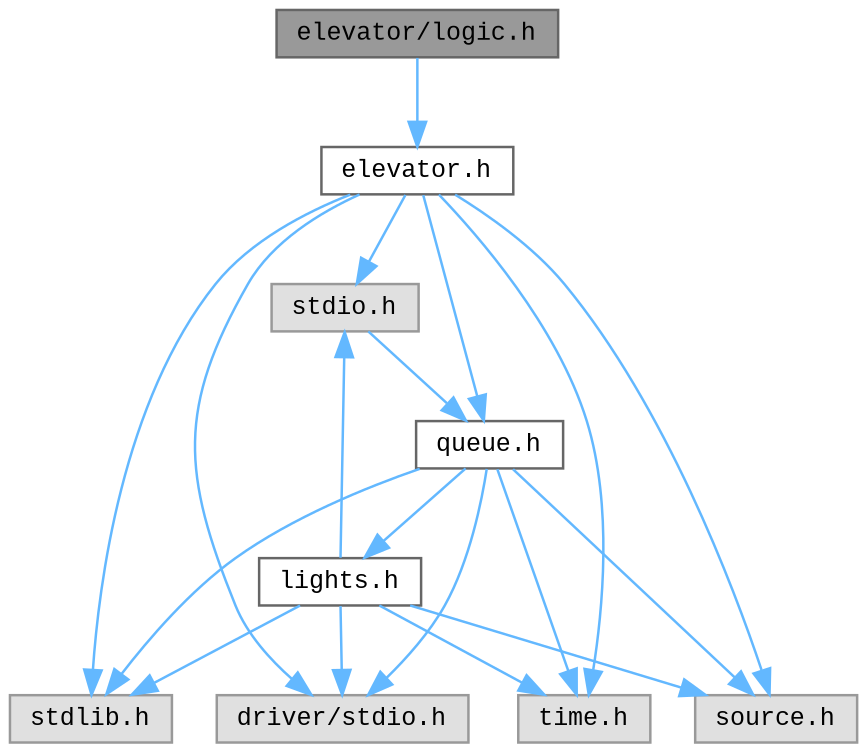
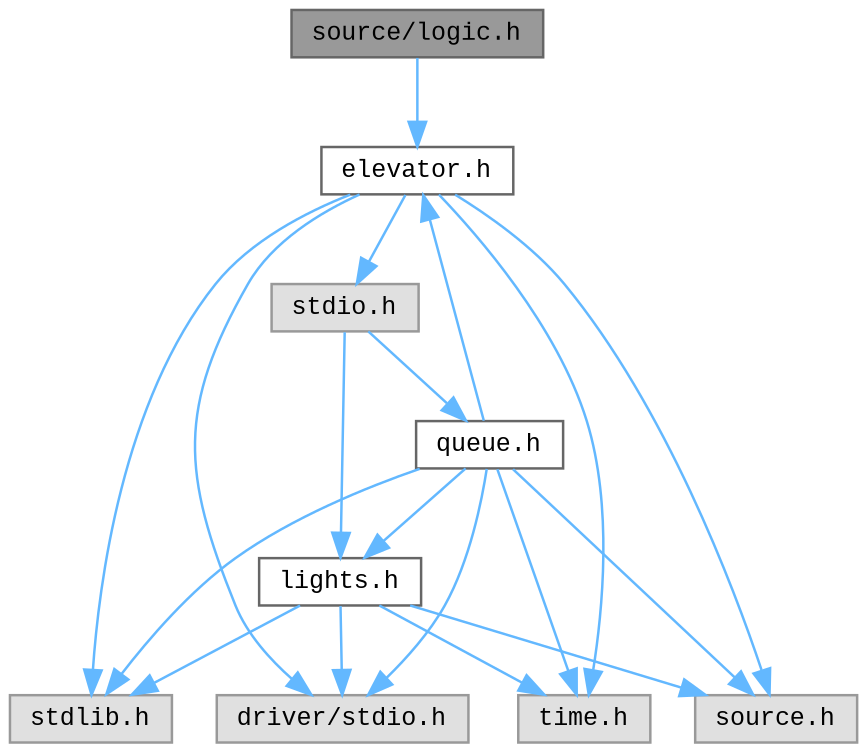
node "elevator/logic.h": label "elevator/logic.h" -> "source/logic.h"
edge "elevator.h" -> "queue.h": reversed
edge "lights.h" -> "stdio.h": reversed
